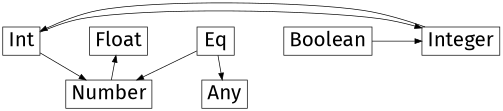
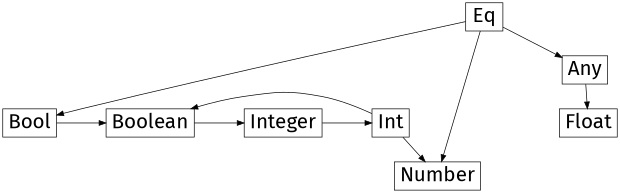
edge "Int" -> "Integer": now "Int" -> "Boolean"
edge "Number" -> "Float": now "Any" -> "Float"
node "Bool": added
